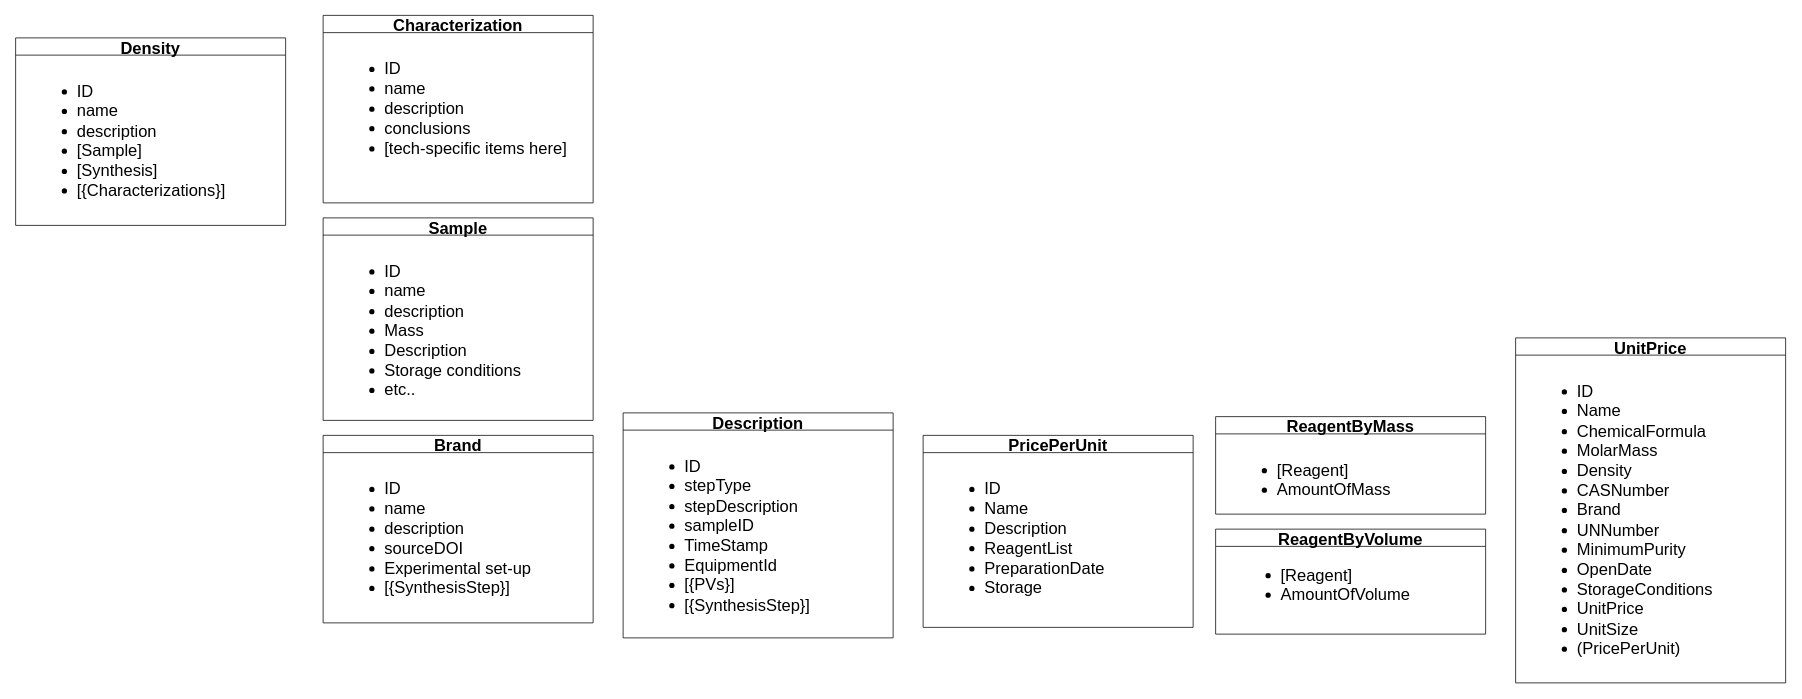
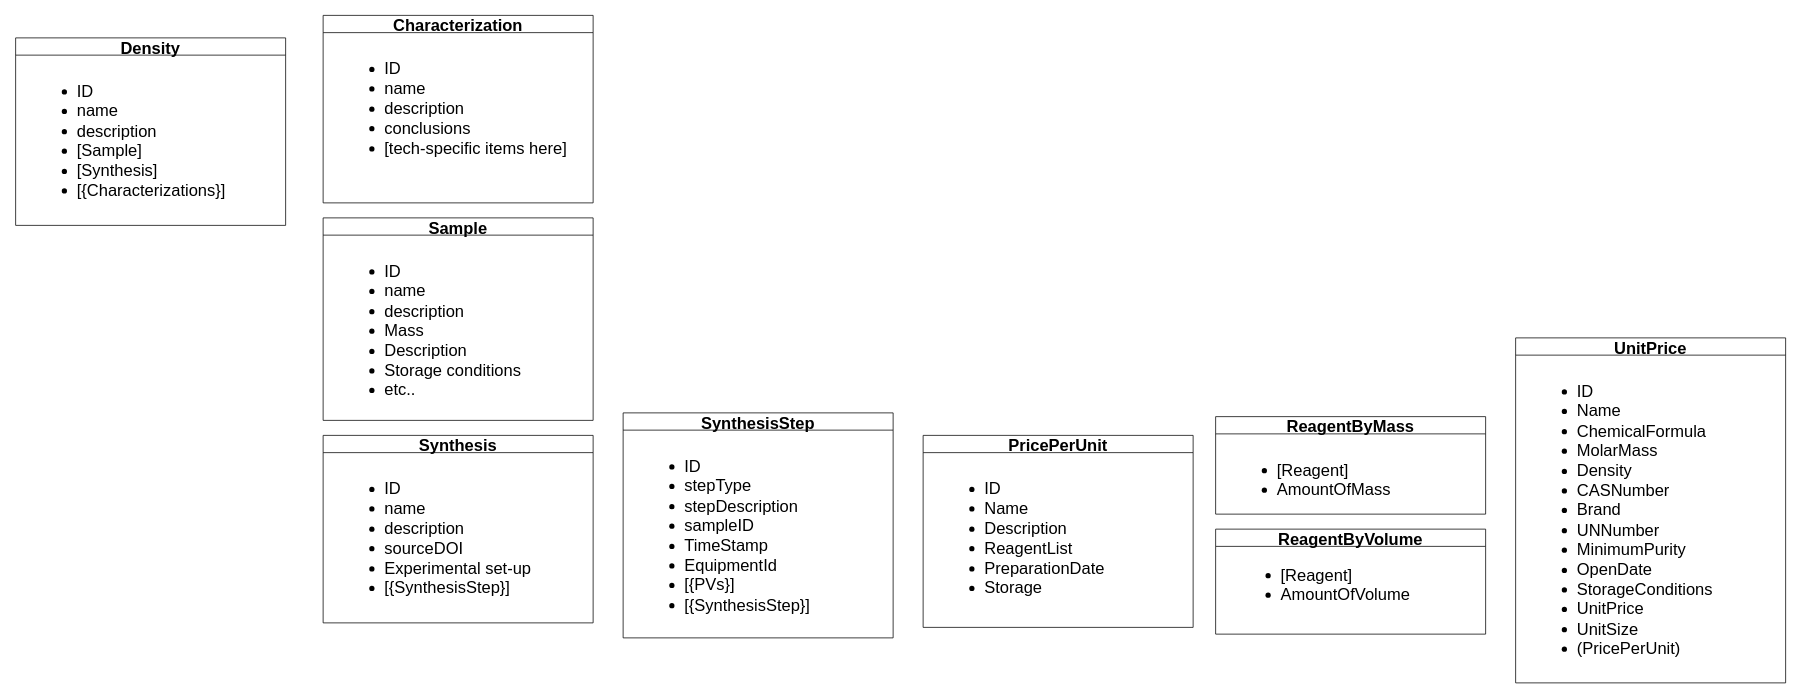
node "Description": label "Description" -> "SynthesisStep"
node "Brand": label "Brand" -> "Synthesis"
